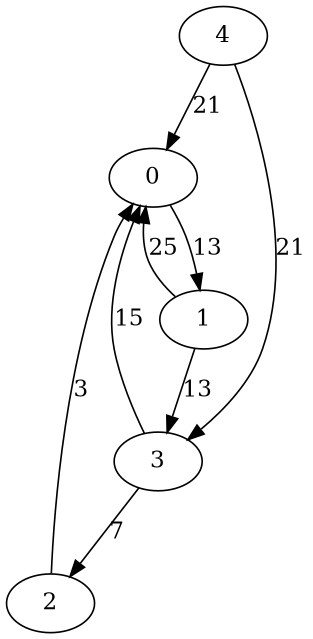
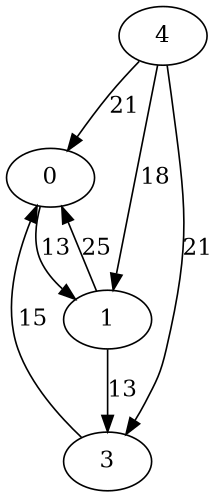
edge "4" -> "1": added, label "18"
node "2": removed
